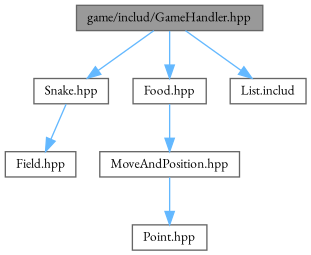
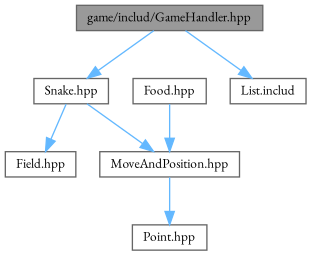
edge "game/includ/GameHandler.hpp" -> "Food.hpp": removed
edge "Snake.hpp" -> "MoveAndPosition.hpp": added
